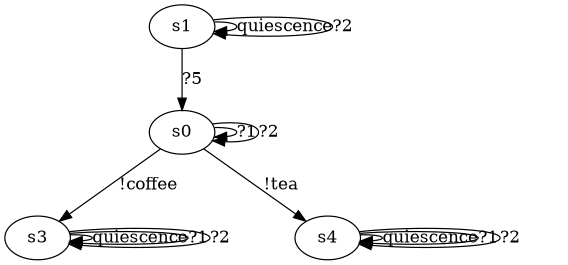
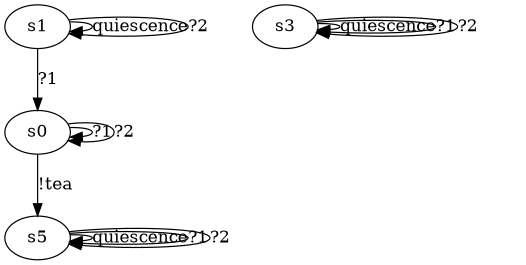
edge "s1" -> "s0": label "?5" -> "?1"
edge "s0" -> "s3": removed, label "!coffee"
node "s4": label "s4" -> "s5"
